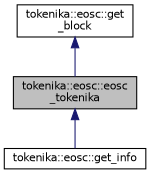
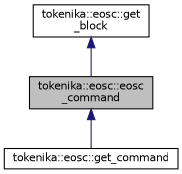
node "tokenika::eosc::eosc _tokenika": label "tokenika::eosc::eosc _tokenika" -> "tokenika::eosc::eosc _command"
node "tokenika::eosc::get_info": label "tokenika::eosc::get_info" -> "tokenika::eosc::get_command"
